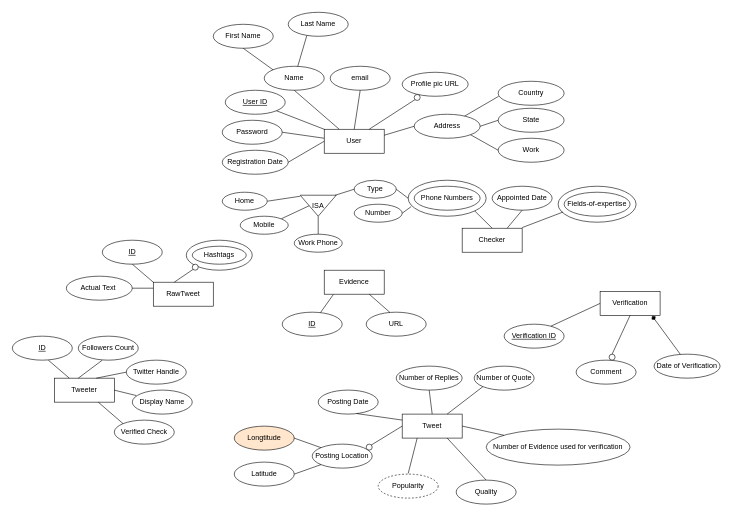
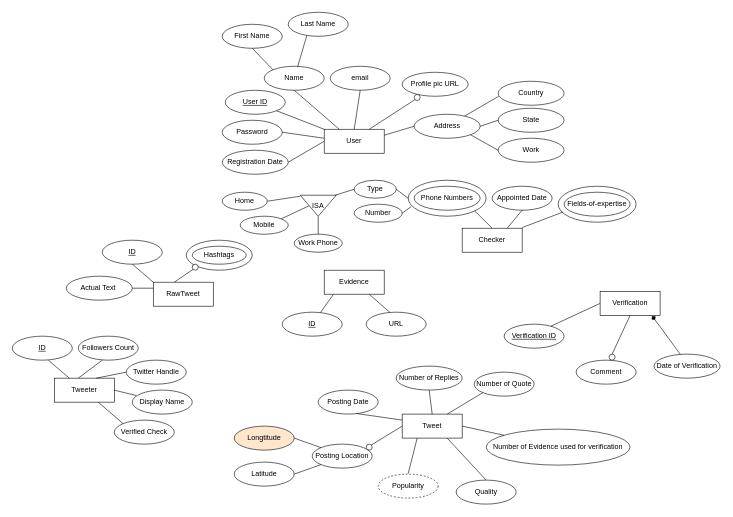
node "First Name": moved (243, 36) -> (252, 36)
node "Number of Quote": moved (504, 378) -> (504, 384)
